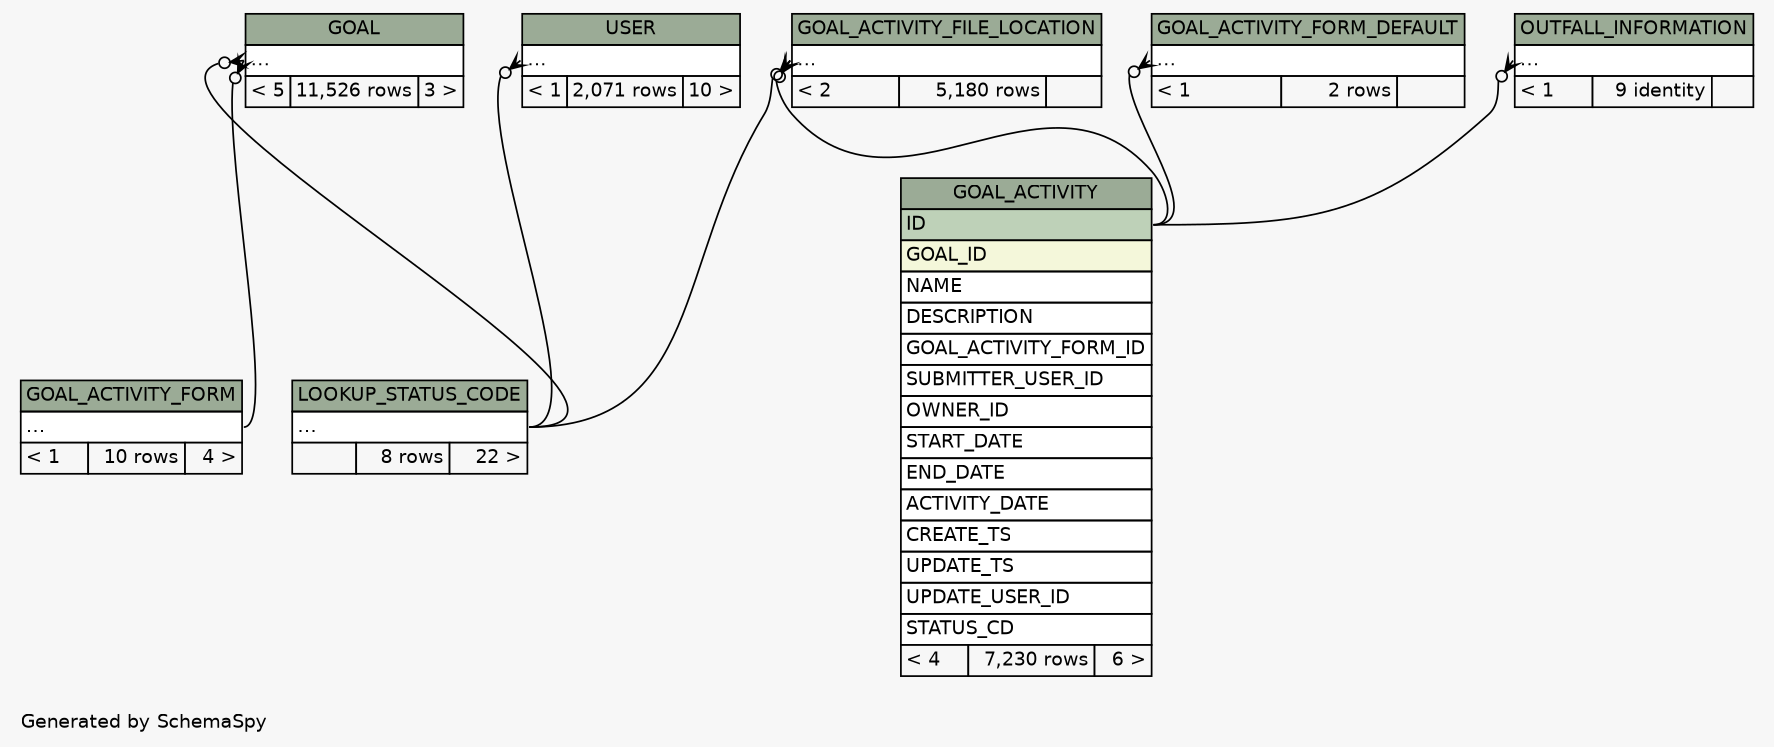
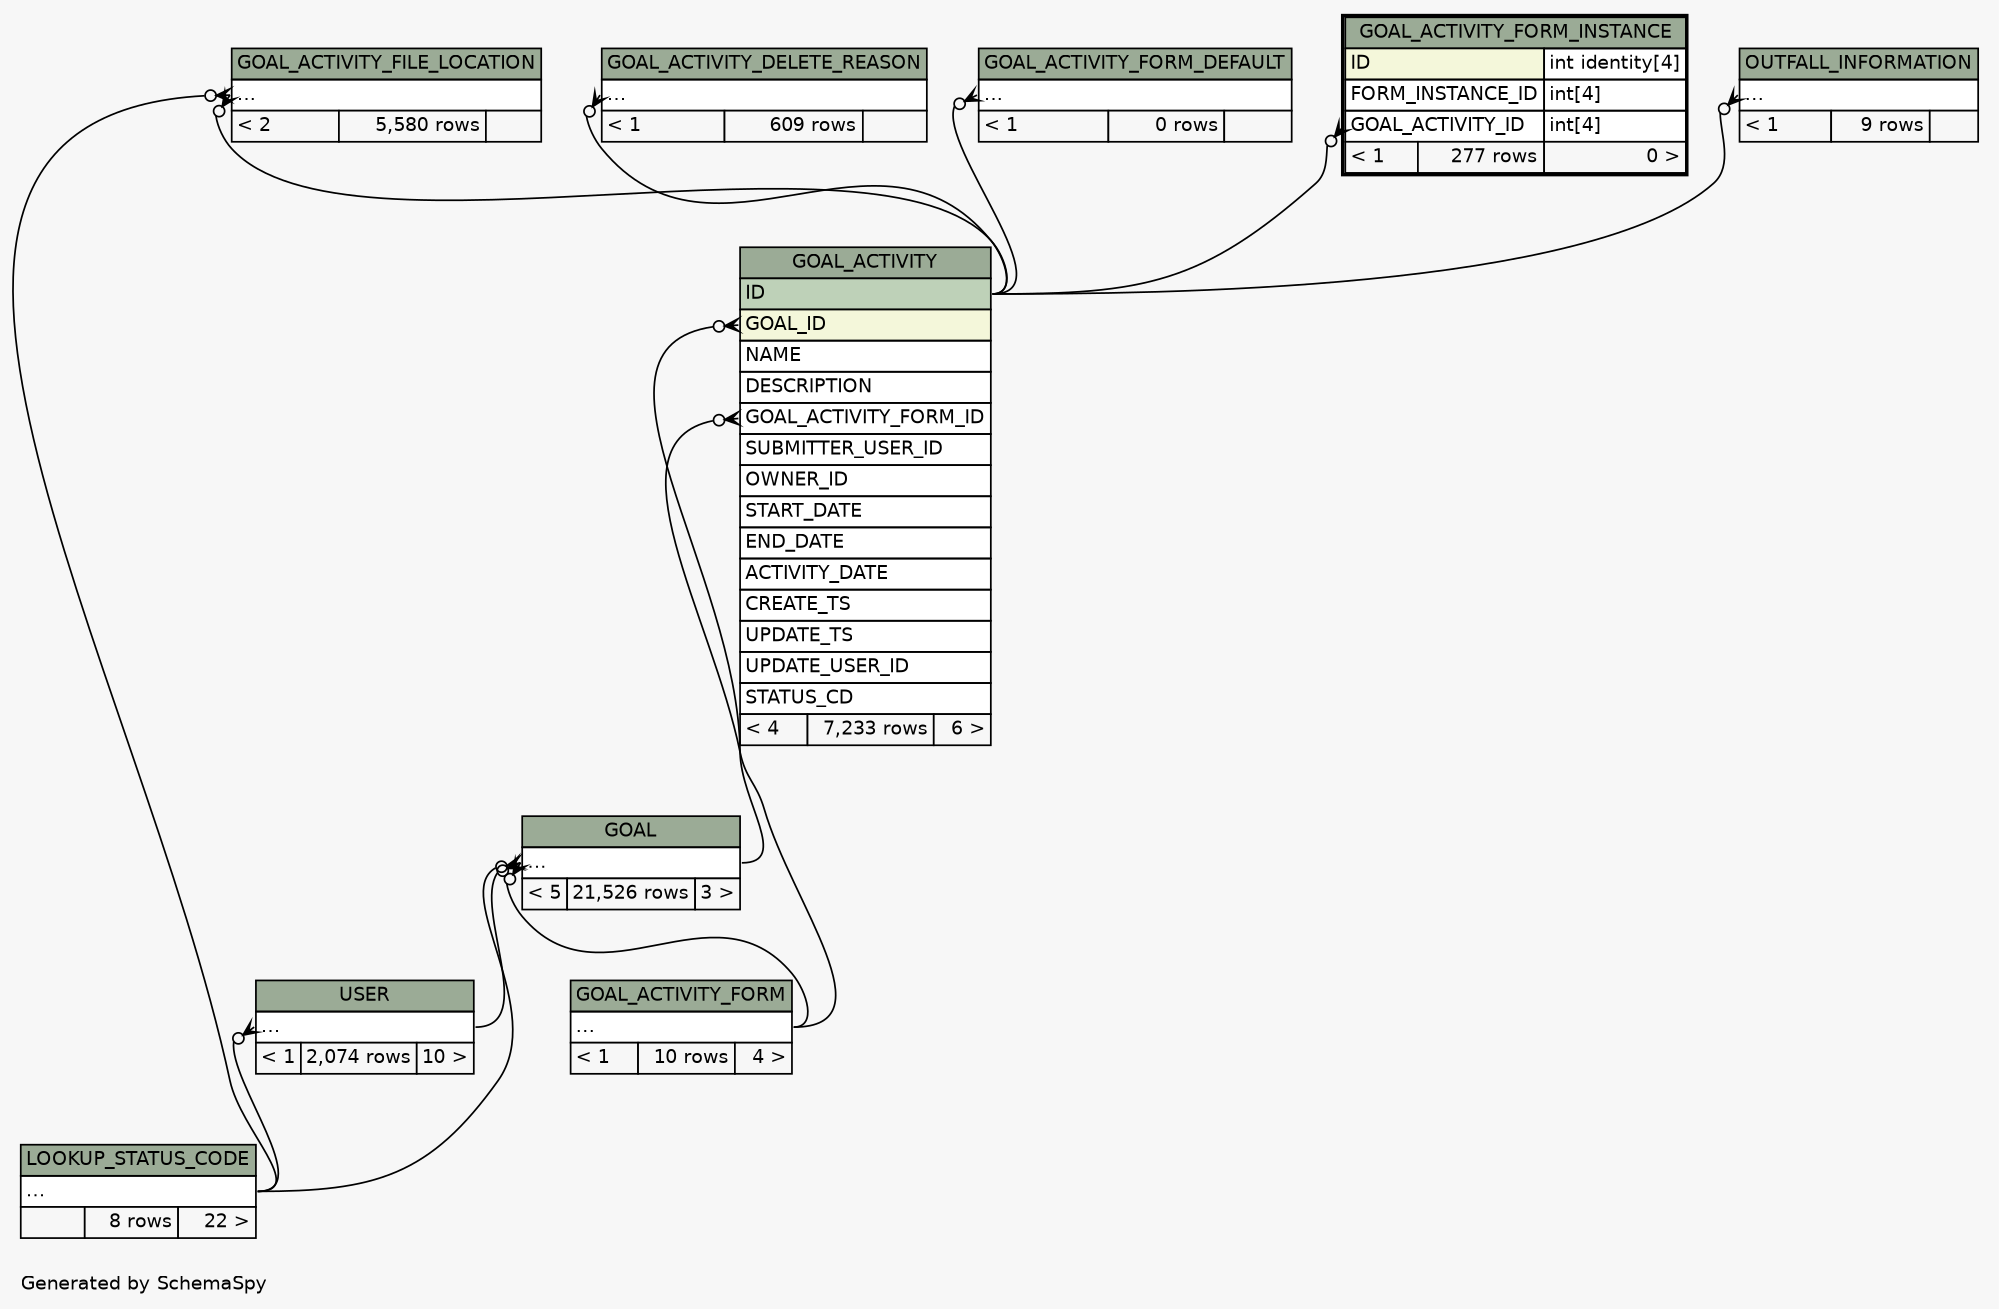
node "GOAL": text "11,526 rows" -> "21,526 rows"
node "USER": text "2,071 rows" -> "2,074 rows"
node "GOAL_ACTIVITY_FILE_LOCATION": text "5,180 rows" -> "5,580 rows"
node "GOAL_ACTIVITY_FORM_DEFAULT": text "2 rows" -> "0 rows"
node "OUTFALL_INFORMATION": text "9 identity" -> "9 rows"
node "GOAL_ACTIVITY_DELETE_REASON": added
node "GOAL_ACTIVITY_FORM_INSTANCE": added
edge "GOAL" -> "GOAL_ACTIVITY": added
node "GOAL_ACTIVITY": text "7,230 rows" -> "7,233 rows"
edge "GOAL_ACTIVITY_FORM" -> "GOAL_ACTIVITY": added
edge "USER" -> "GOAL": added
